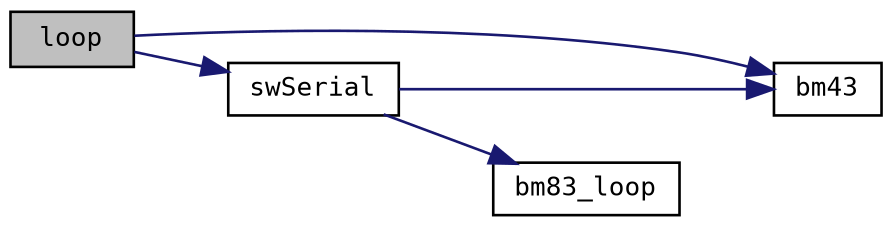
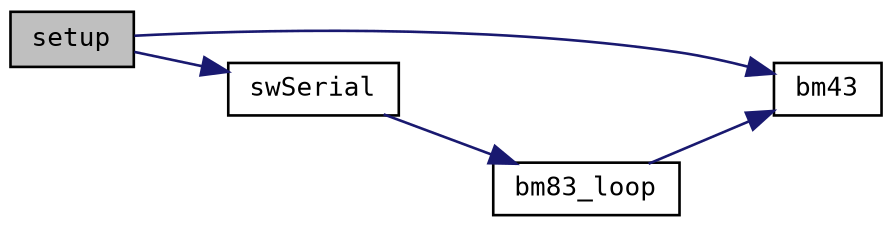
node "loop": label "loop" -> "setup"
edge "swSerial" -> "bm43": now "bm83_loop" -> "bm43"
